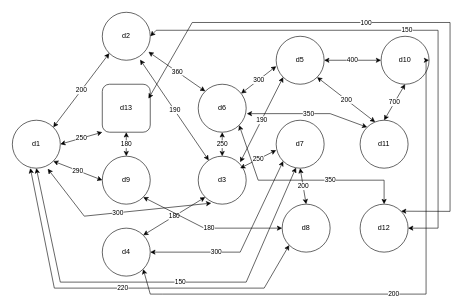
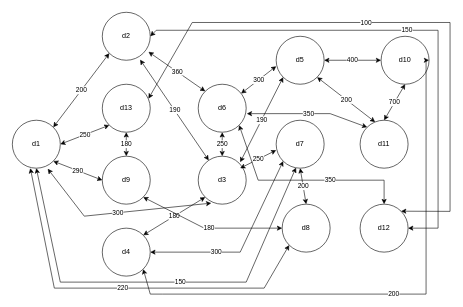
node "d13": shape rounded rectangle -> ellipse
